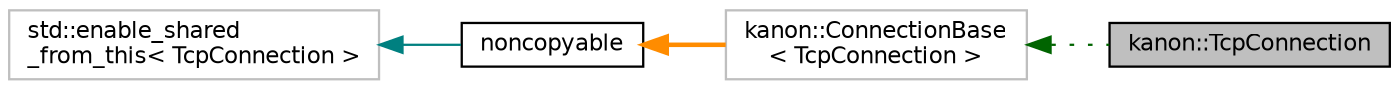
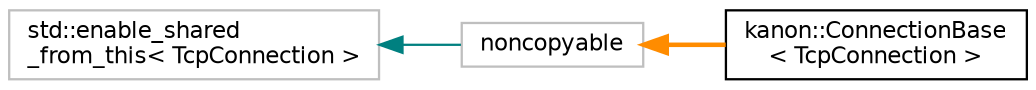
node "noncopyable": color black -> grey75
node "kanon::ConnectionBase < TcpConnection >": color grey75 -> black
node "kanon::TcpConnection": removed
